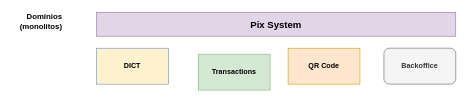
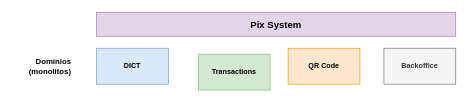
node "Domínios (monolitos)": moved (33, 21) -> (42, 66)
node "DICT": fillcolor #fff2cc -> #dae8fc
node "Backoffice": shape rounded rectangle -> rectangle
